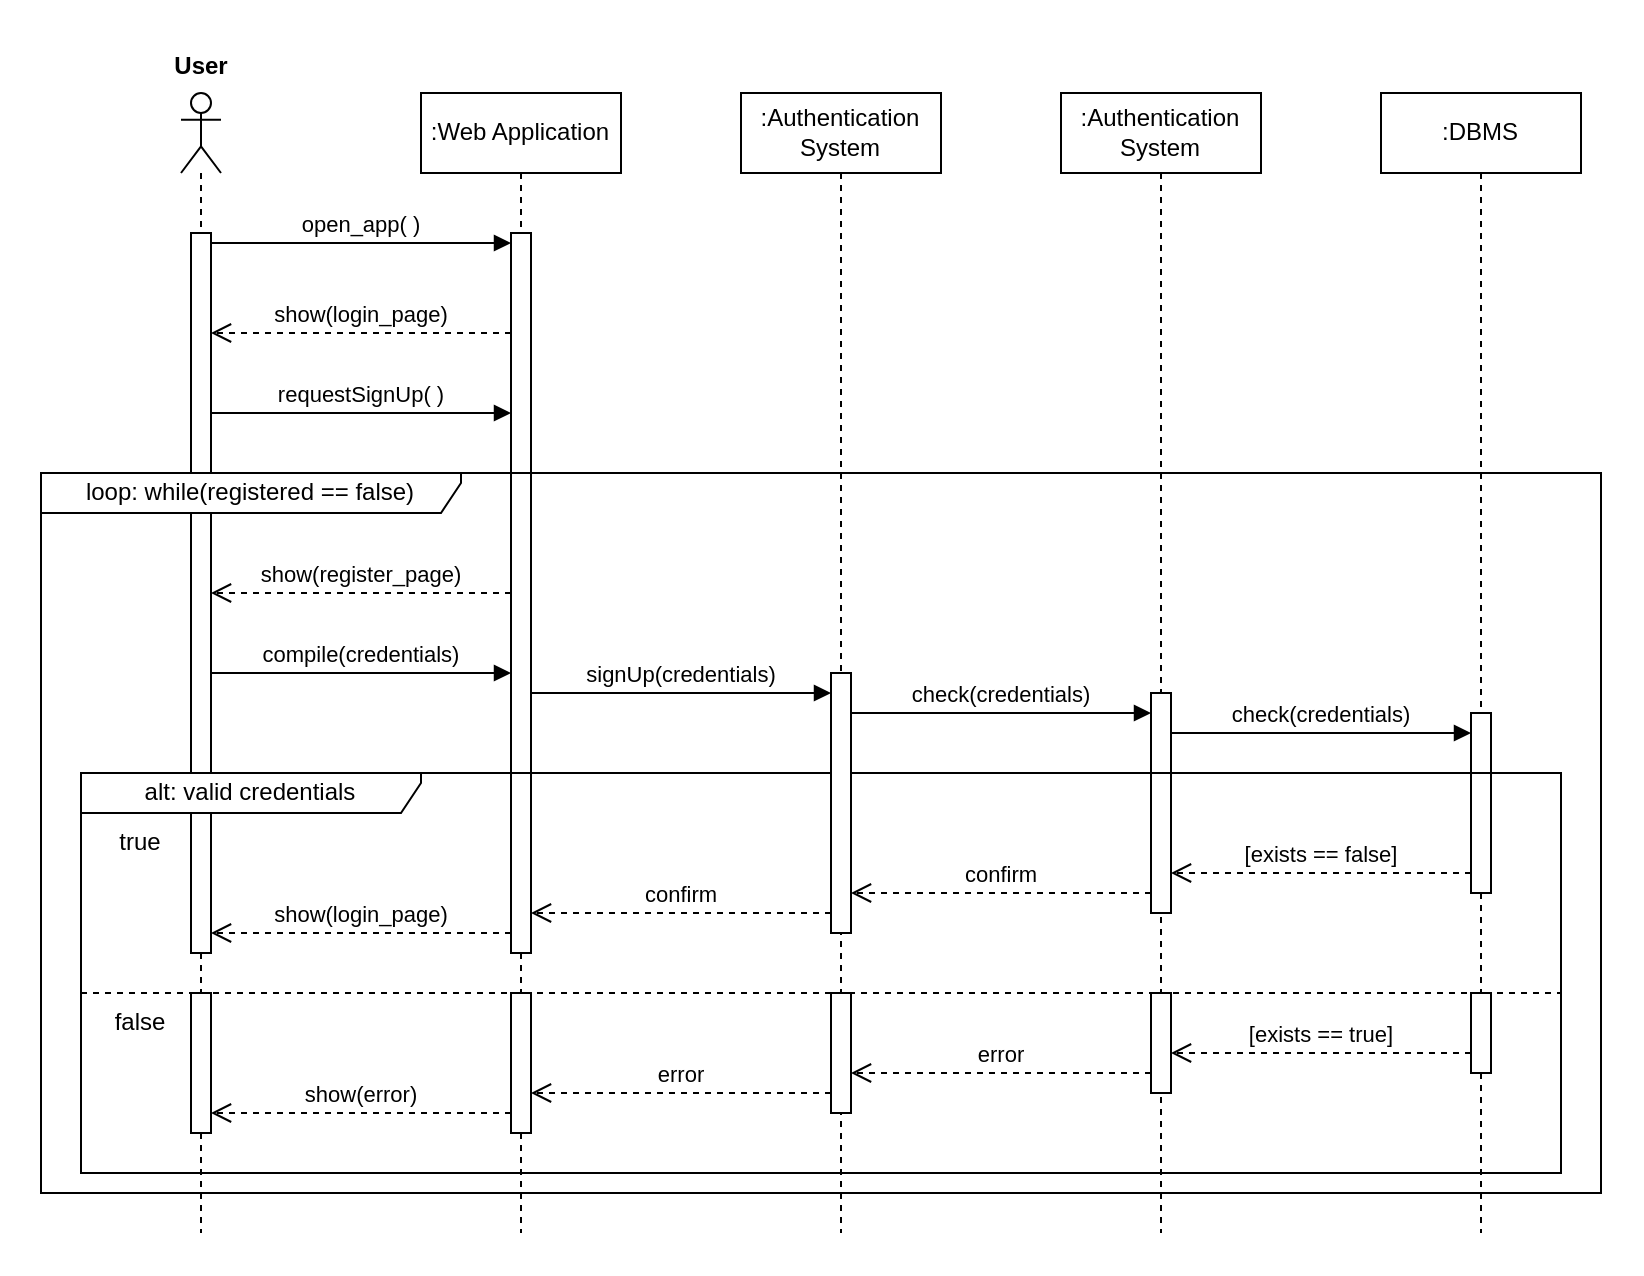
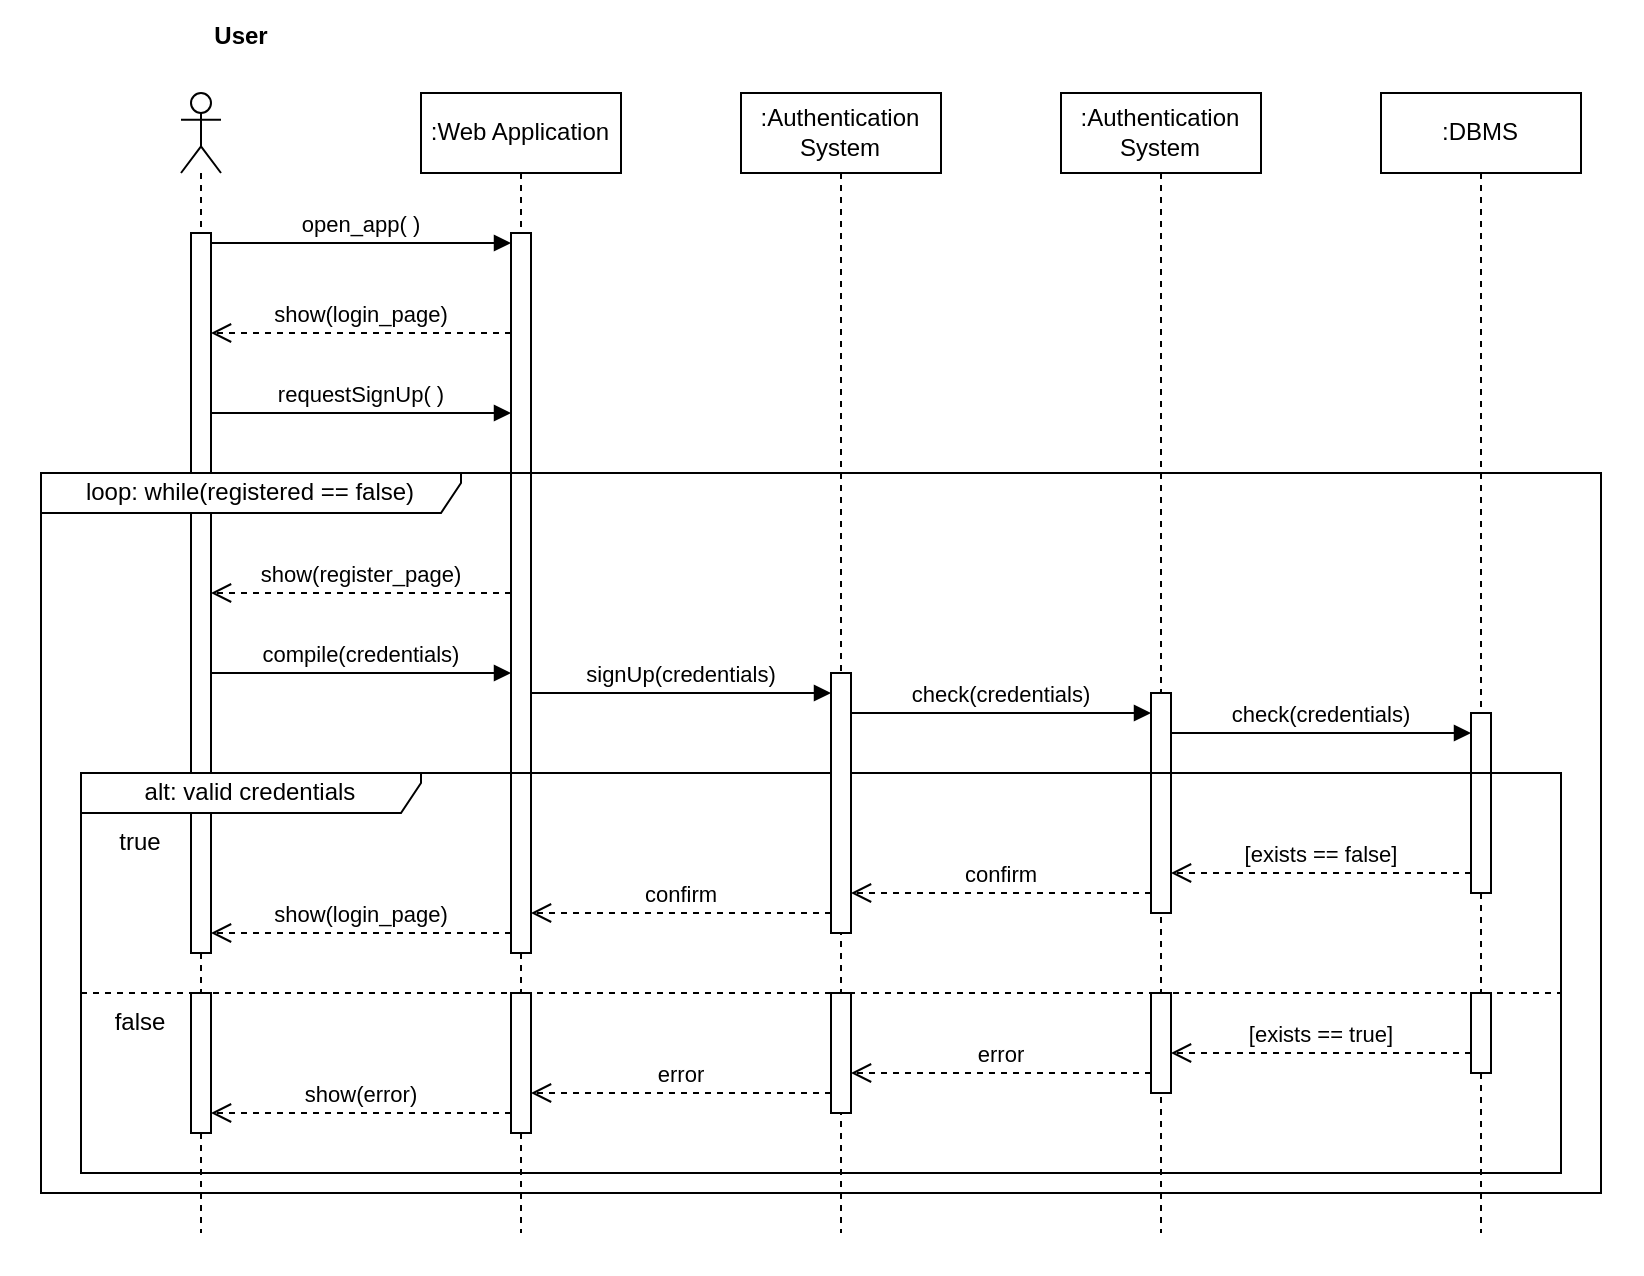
node "User": moved (201, 67) -> (241, 37)
